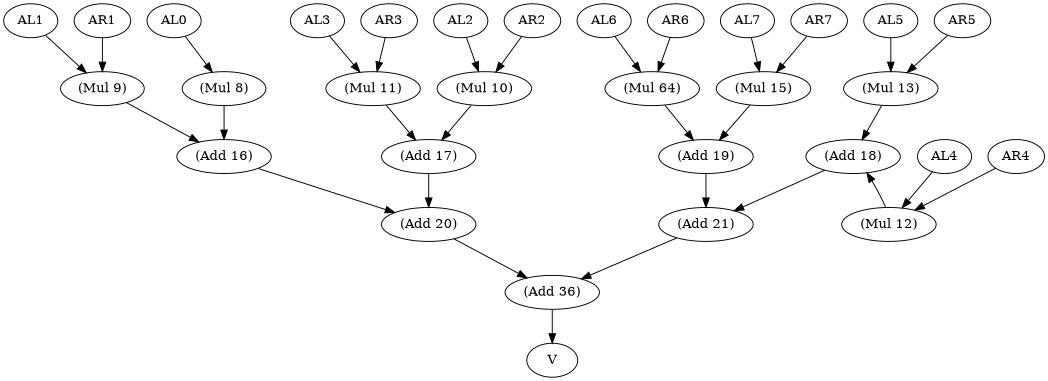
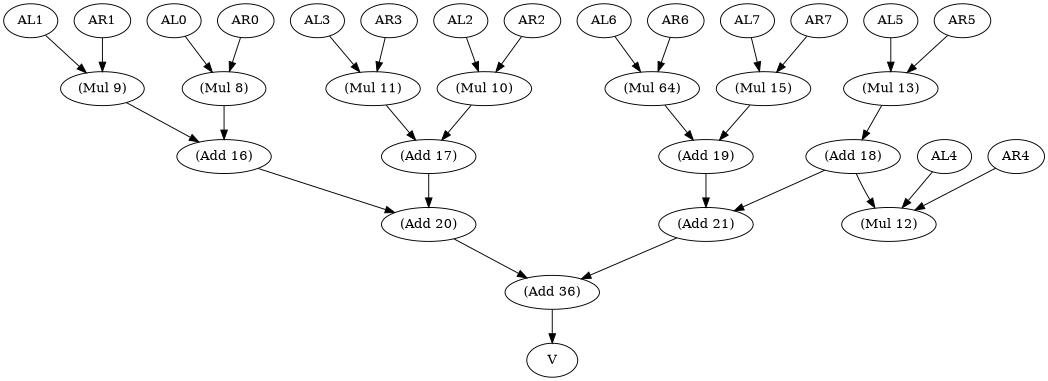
node "AR0": added
edge "(Mul 12)" -> "(Add 18)": reversed
